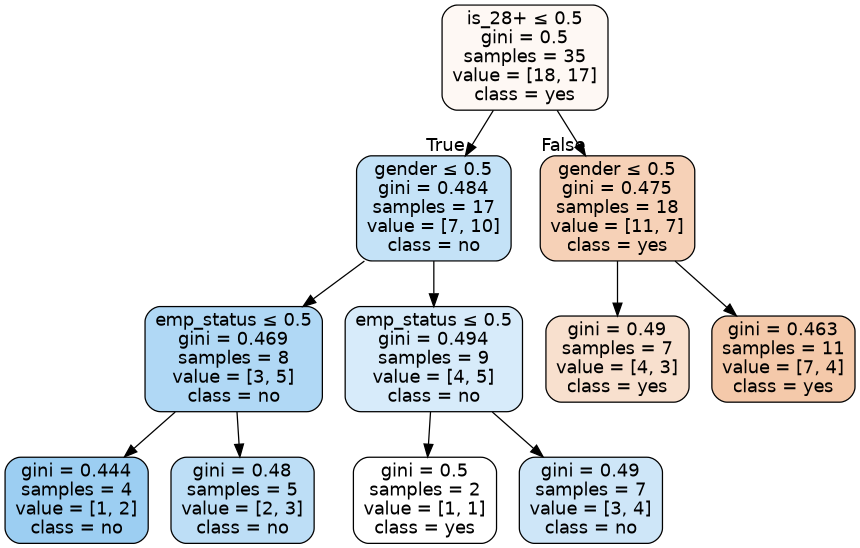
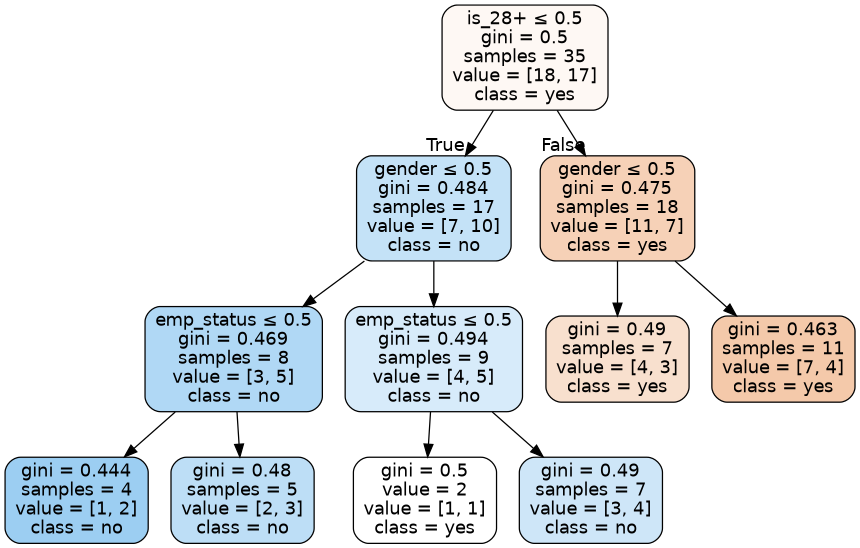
node "gini = 0.5": text "samples = 2" -> "value = 2"
